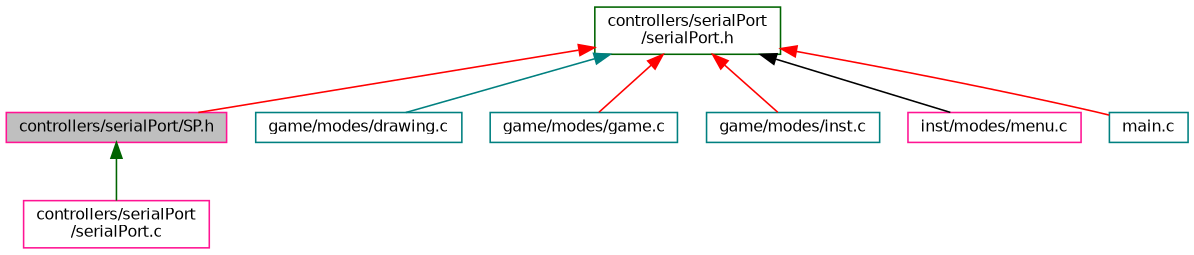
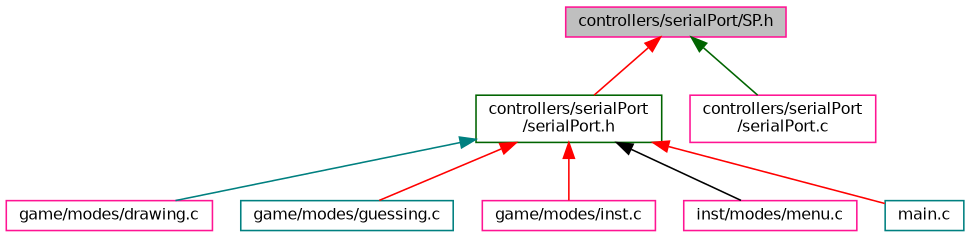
edge "controllers/serialPort/SP.h" -> "controllers/serialPort /serialPort.h": reversed
node "game/modes/drawing.c": color teal -> deeppink
node "game/modes/game.c": label "game/modes/game.c" -> "game/modes/guessing.c"
node "game/modes/inst.c": color teal -> deeppink
